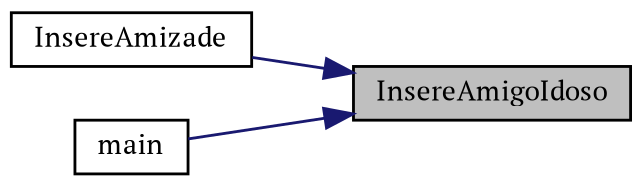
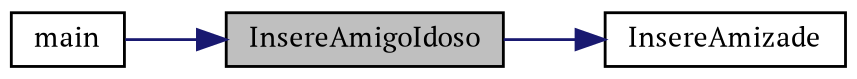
edge "InsereAmizade" -> "InsereAmigoIdoso": reversed
